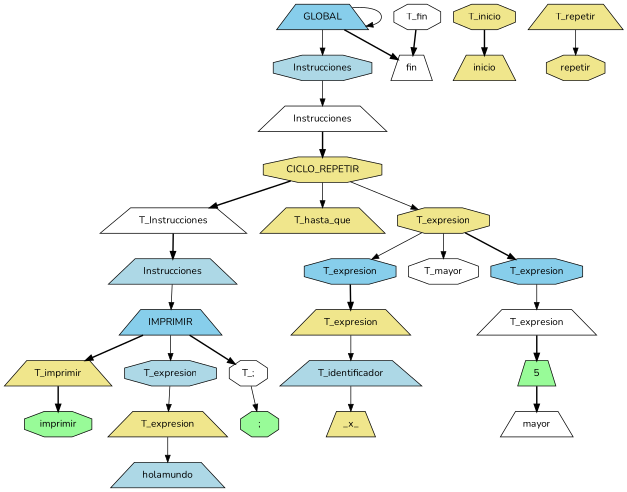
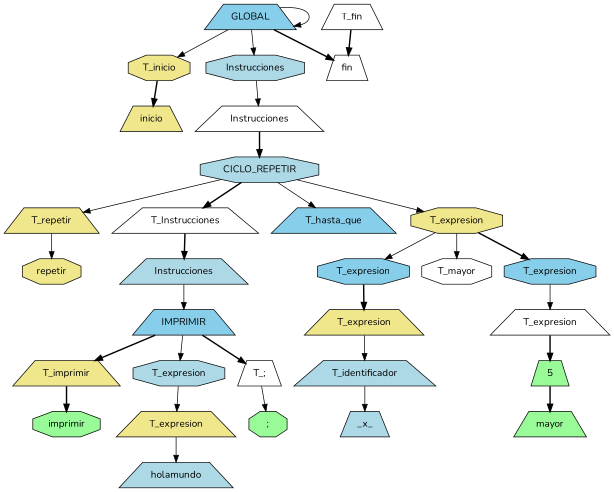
node "T_fin": shape octagon -> trapezium
edge "GLOBAL" -> "T_inicio": added
node "CICLO_REPETIR": fillcolor khaki -> lightblue
edge "CICLO_REPETIR" -> "T_repetir": added
node "T_hasta_que": fillcolor khaki -> skyblue
node "T_;": shape octagon -> trapezium
node "_x_": fillcolor khaki -> lightblue
node "mayor": fillcolor white -> palegreen
